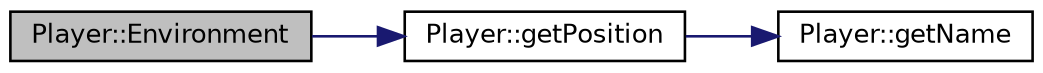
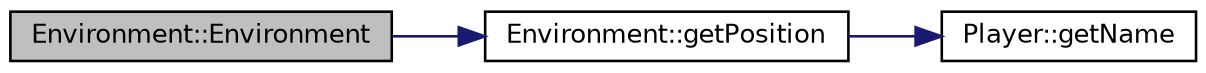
node "Player::Environment": label "Player::Environment" -> "Environment::Environment"
node "Player::getPosition": label "Player::getPosition" -> "Environment::getPosition"
